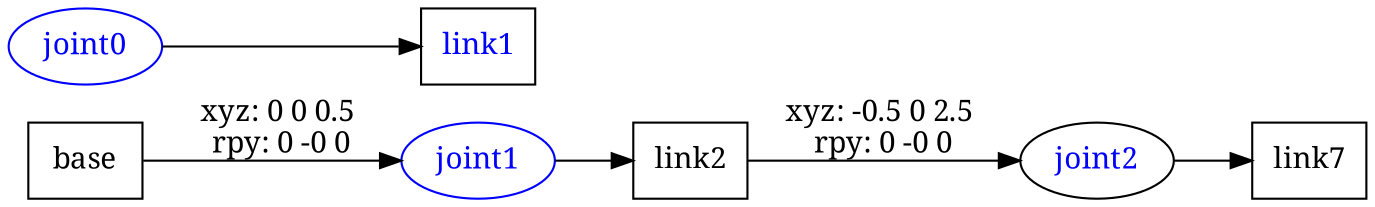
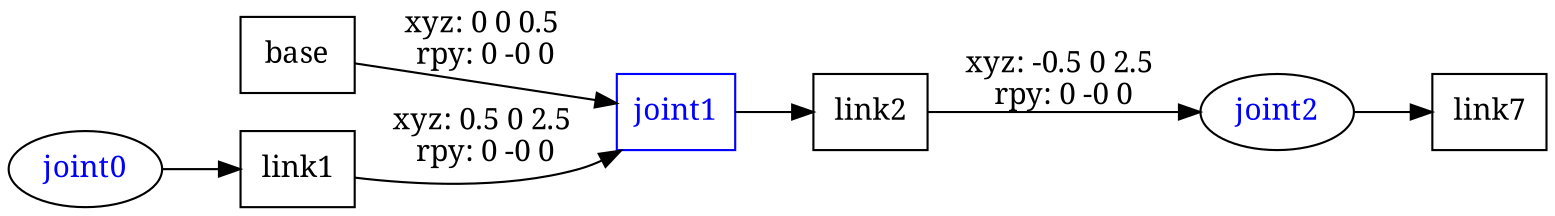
node "joint0": color blue -> black
node "link1": fontcolor blue -> black
node "joint1": shape ellipse -> box
edge "link1" -> "joint1": added, label "xyz: 0.5 0 2.5 rpy: 0 -0 0"
